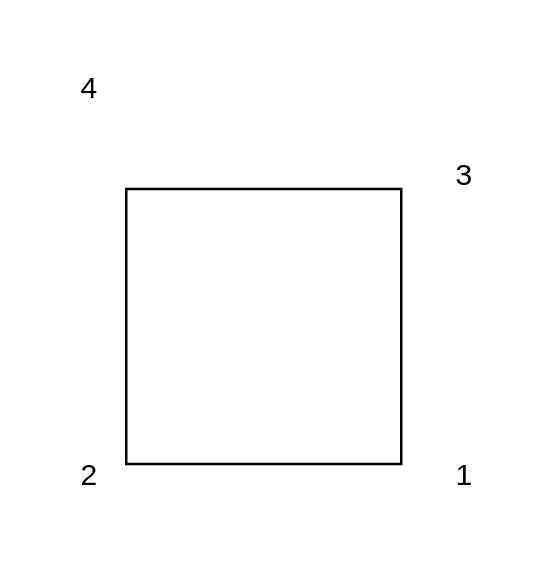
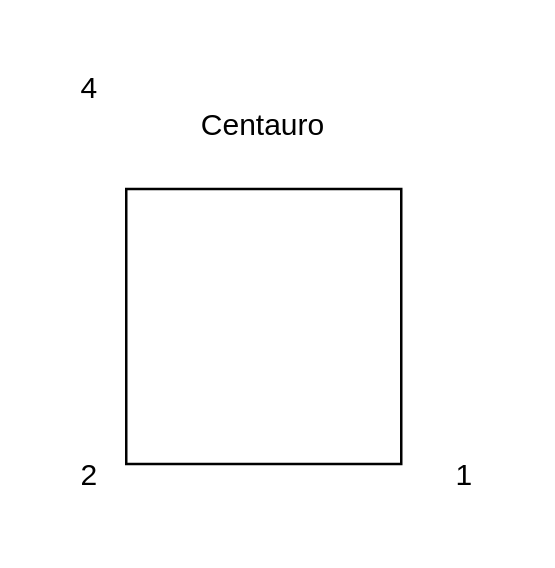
node "Centauro": added
node "3": removed
